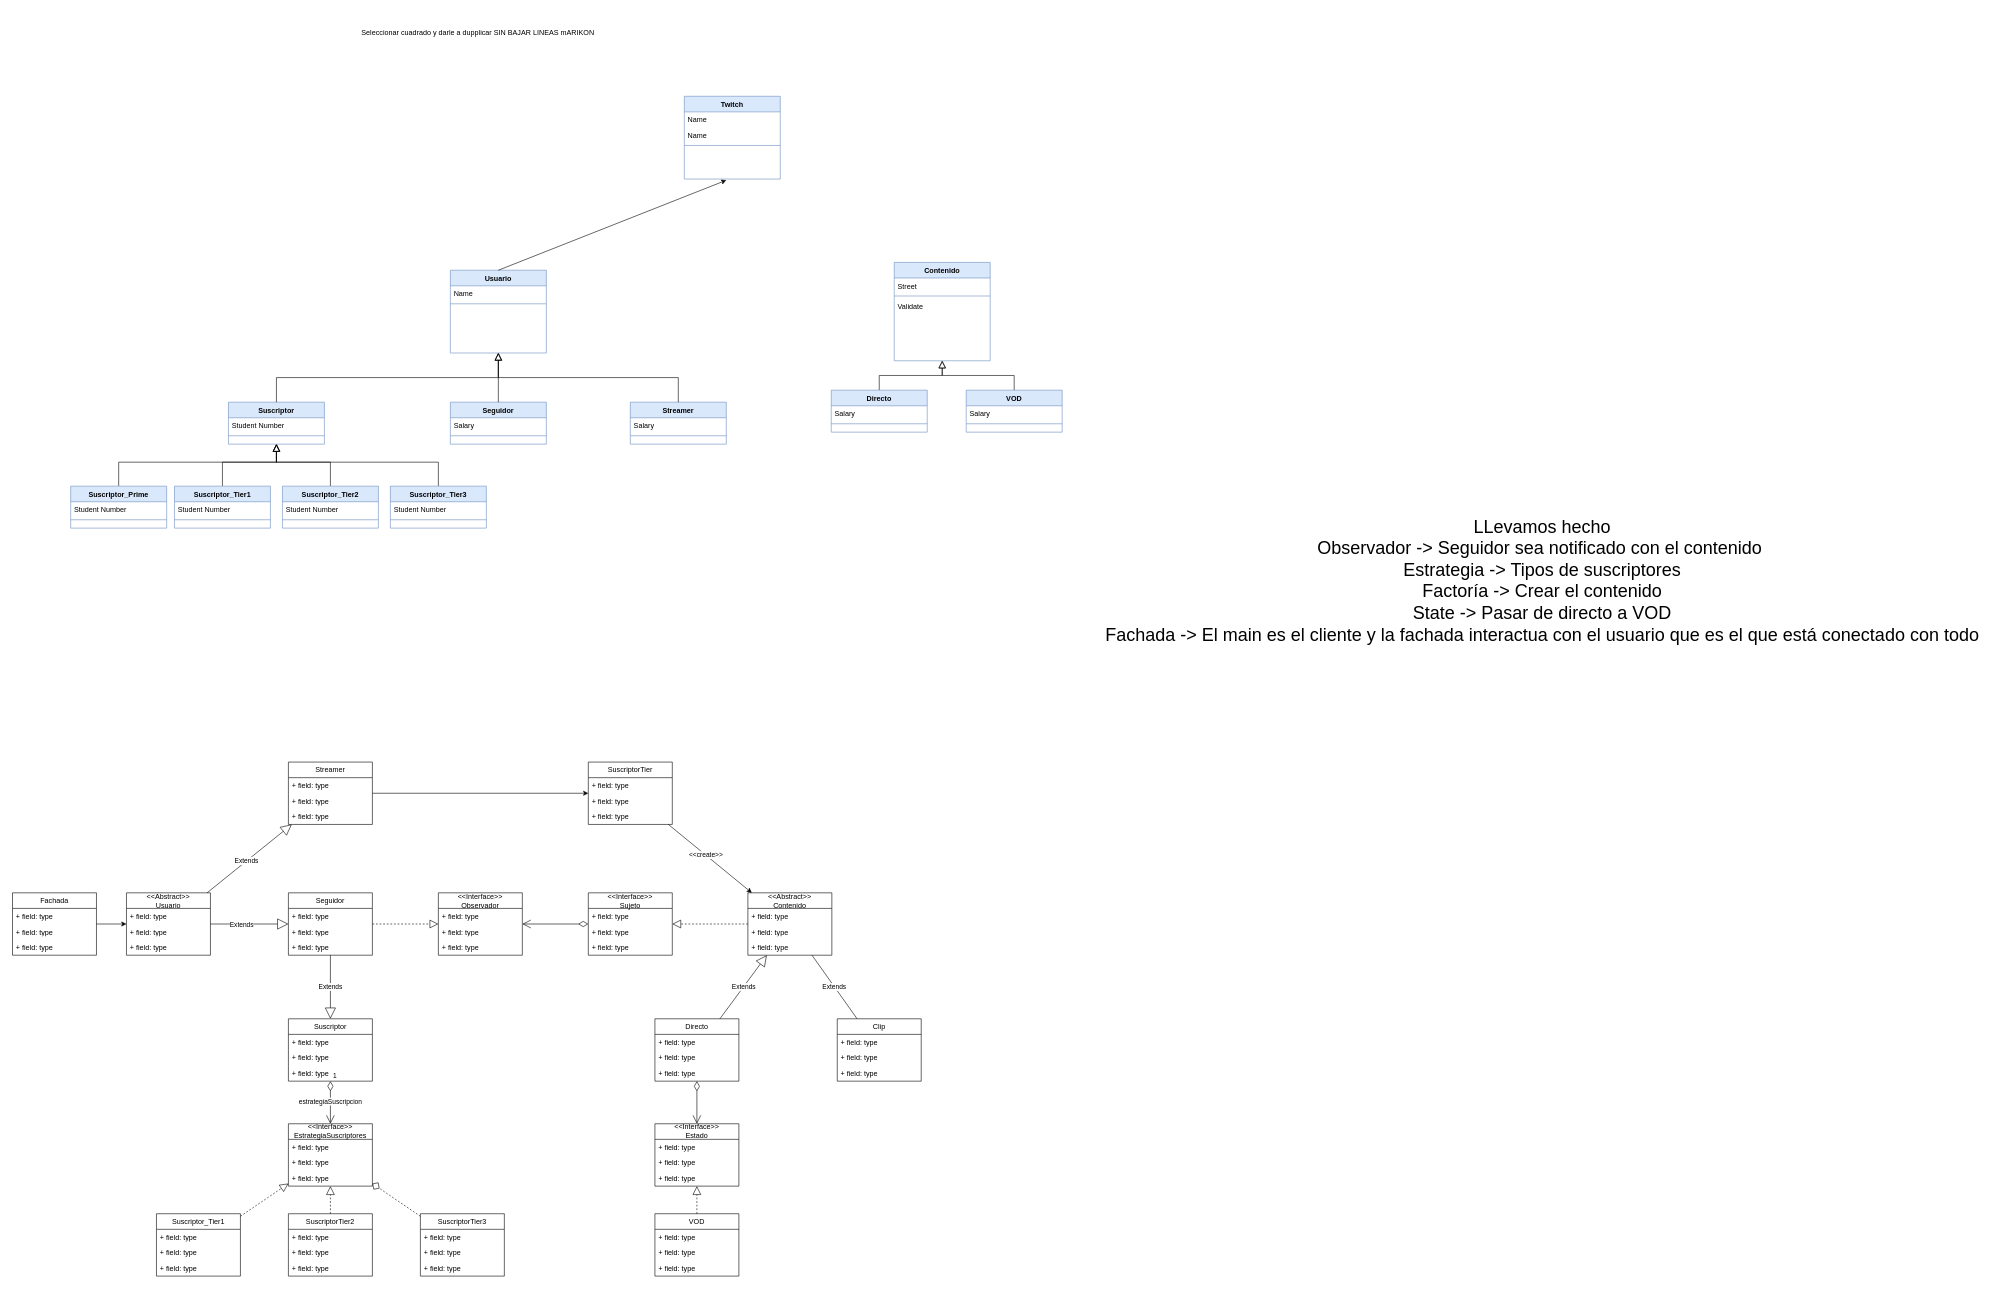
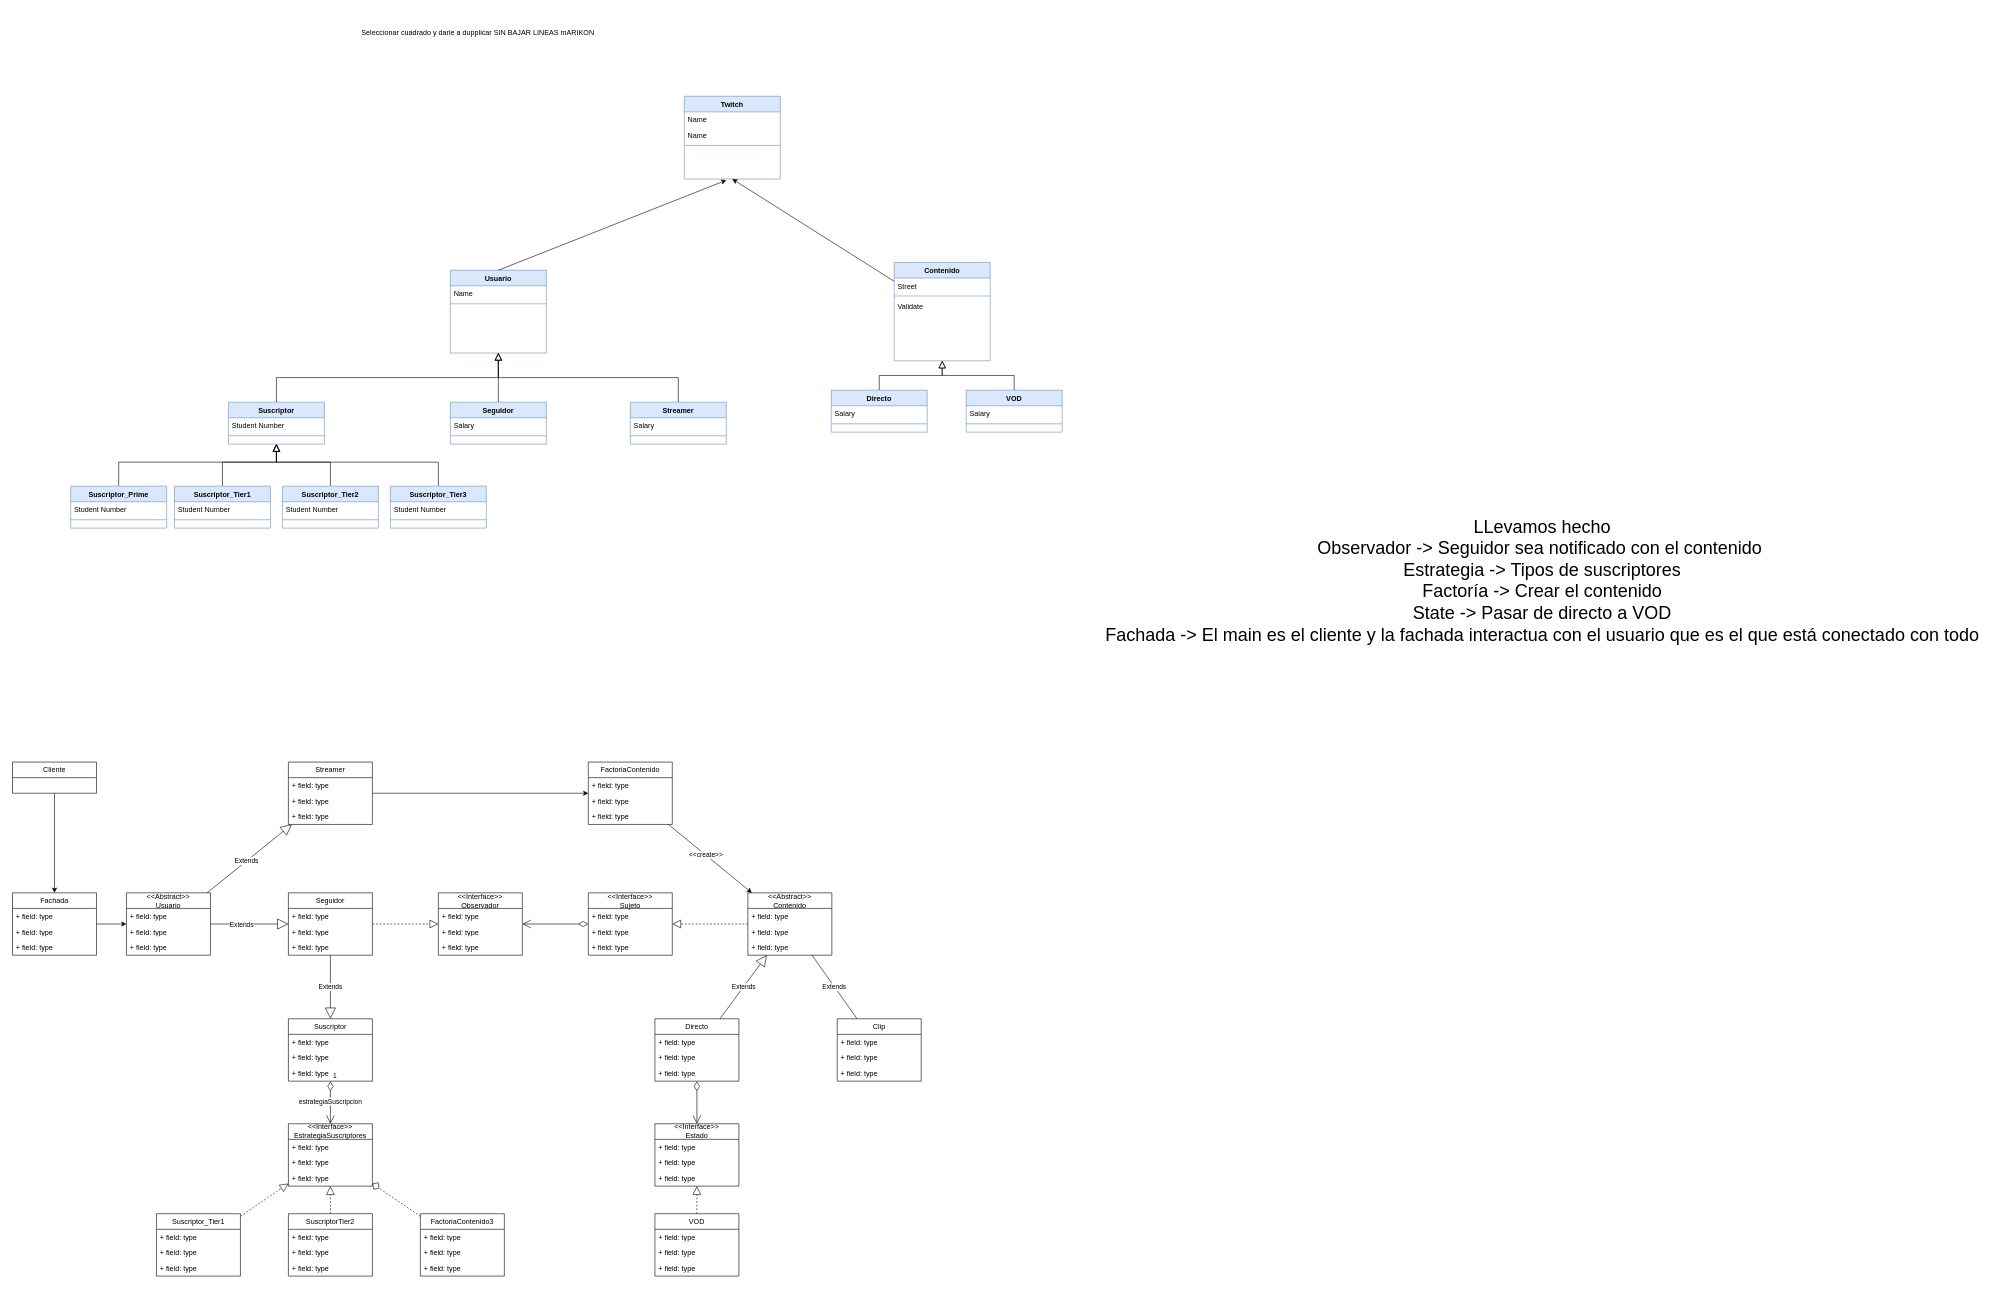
edge "Contenido" -> "Twitch": added
node "SuscriptorTier": label "SuscriptorTier" -> "FactoriaContenido"
node "Cliente": added
edge "Cliente" -> "Fachada": added
node "SuscriptorTier3": label "SuscriptorTier3" -> "FactoriaContenido3"
